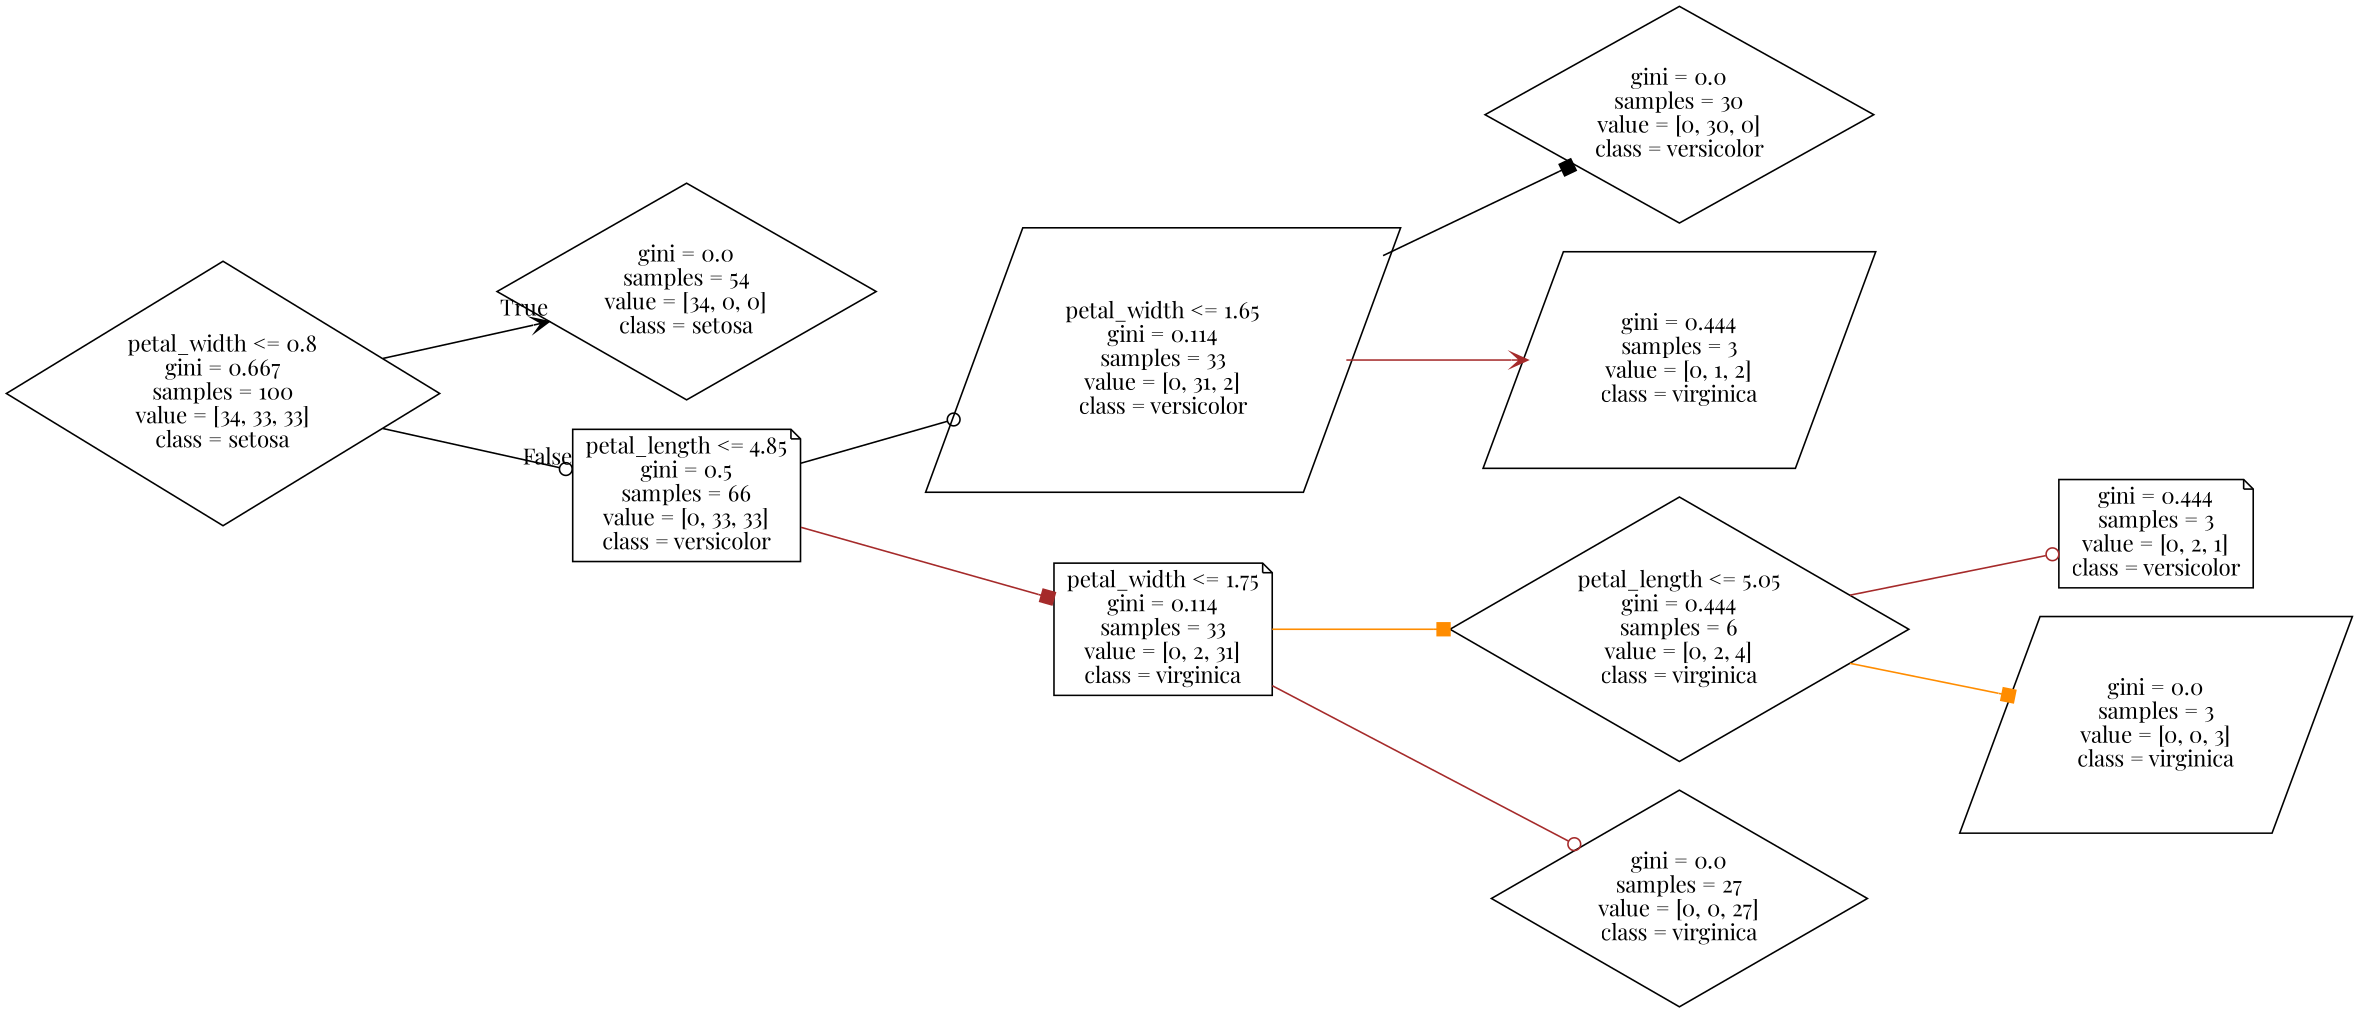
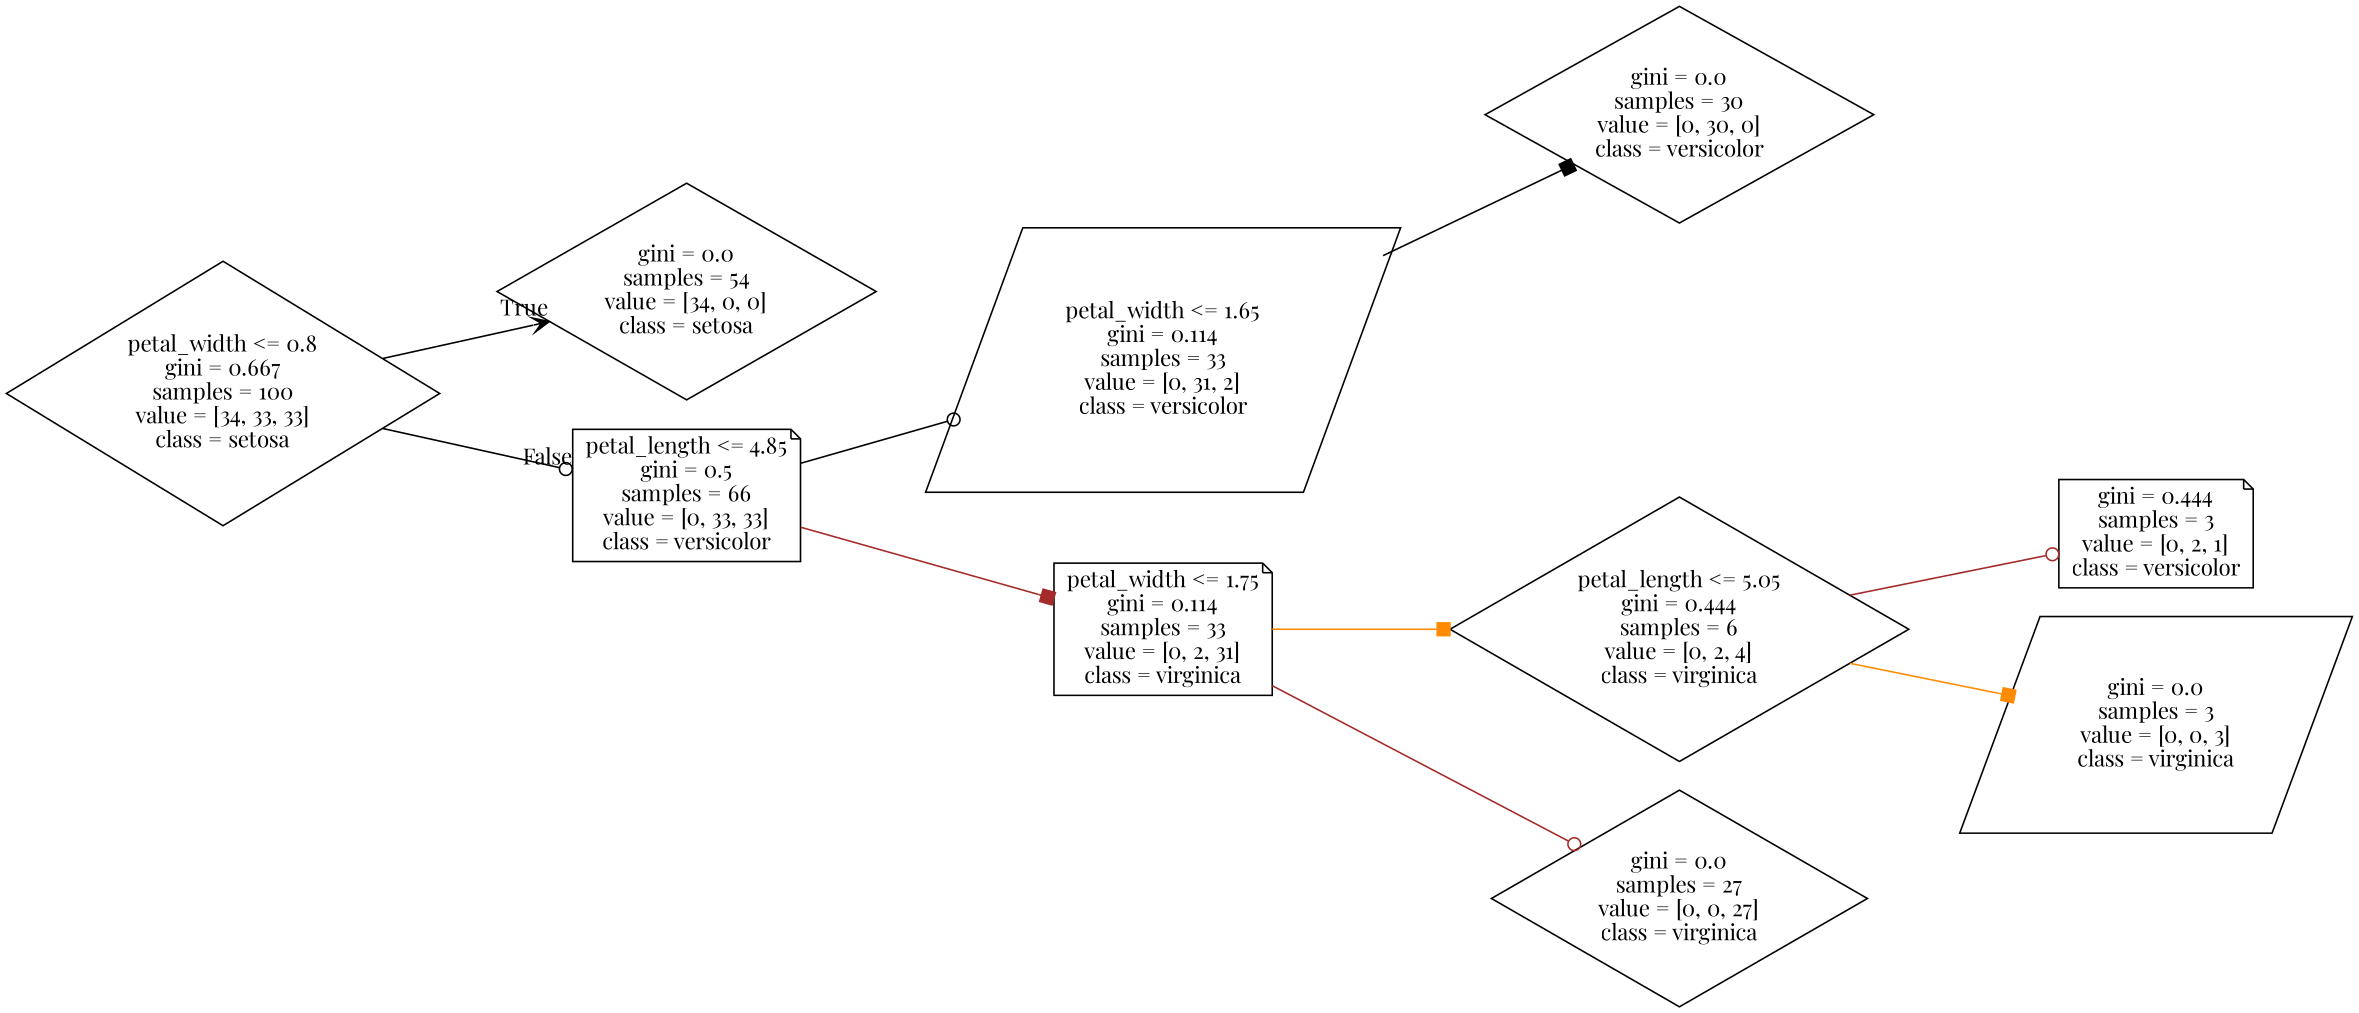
node "gini = 0.444 samples = 3 value = [0, 1, 2] class = virginica": removed
